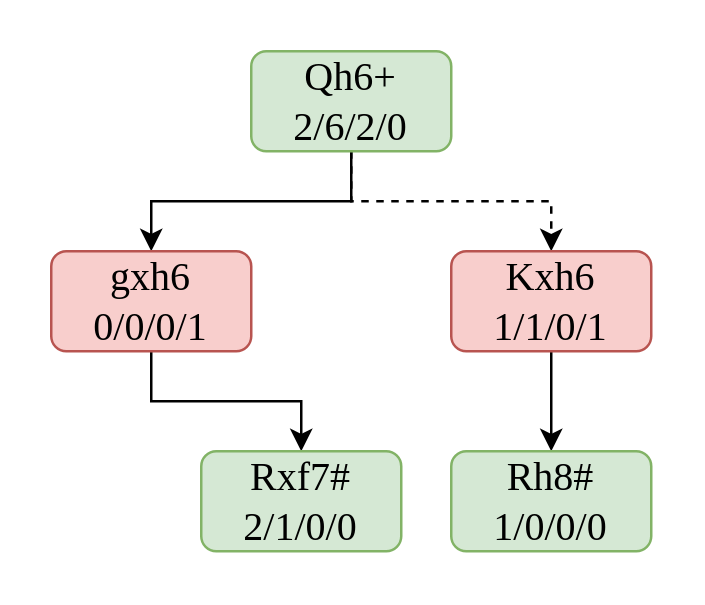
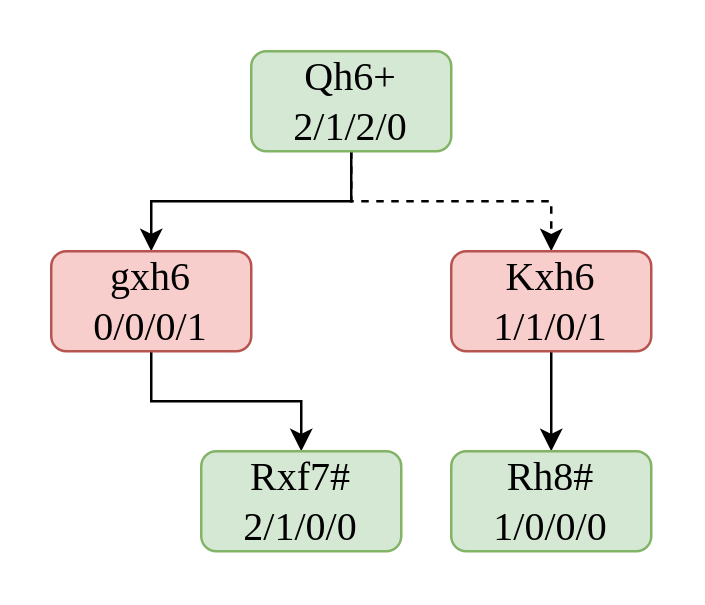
node "Qh6+ 2/6/2/0": label "Qh6+ 2/6/2/0" -> "Qh6+ 2/1/2/0"
